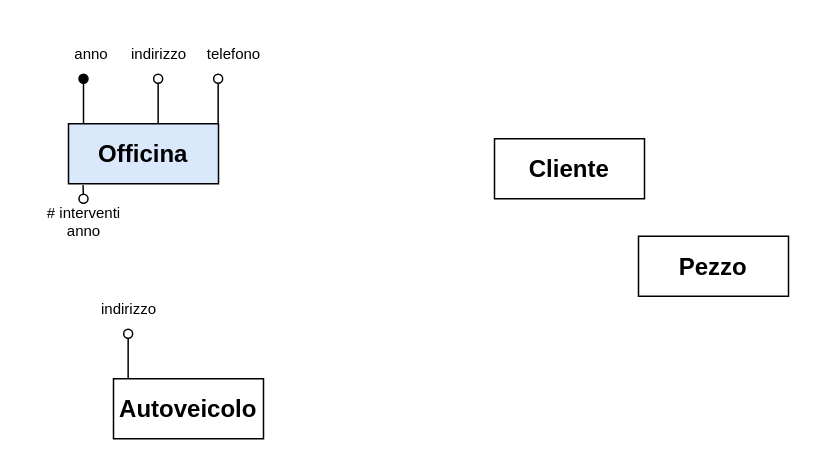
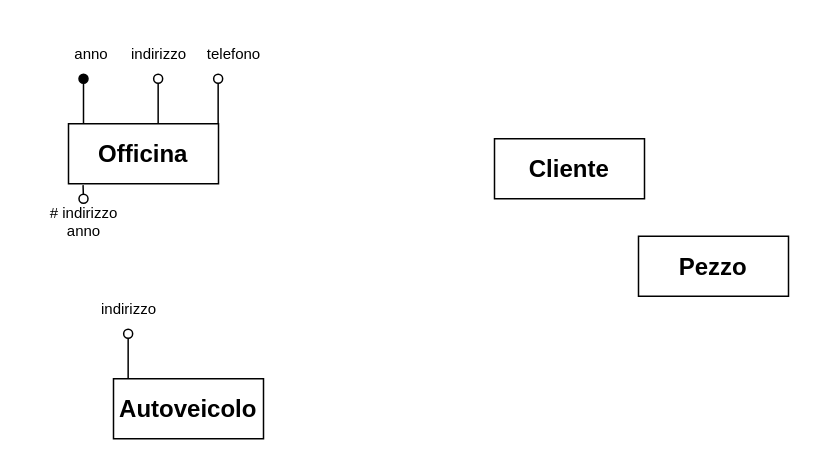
node "Officina": fillcolor #dae8fc -> #ffffff
node "# interventi anno": label "# interventi anno" -> "# indirizzo anno"
